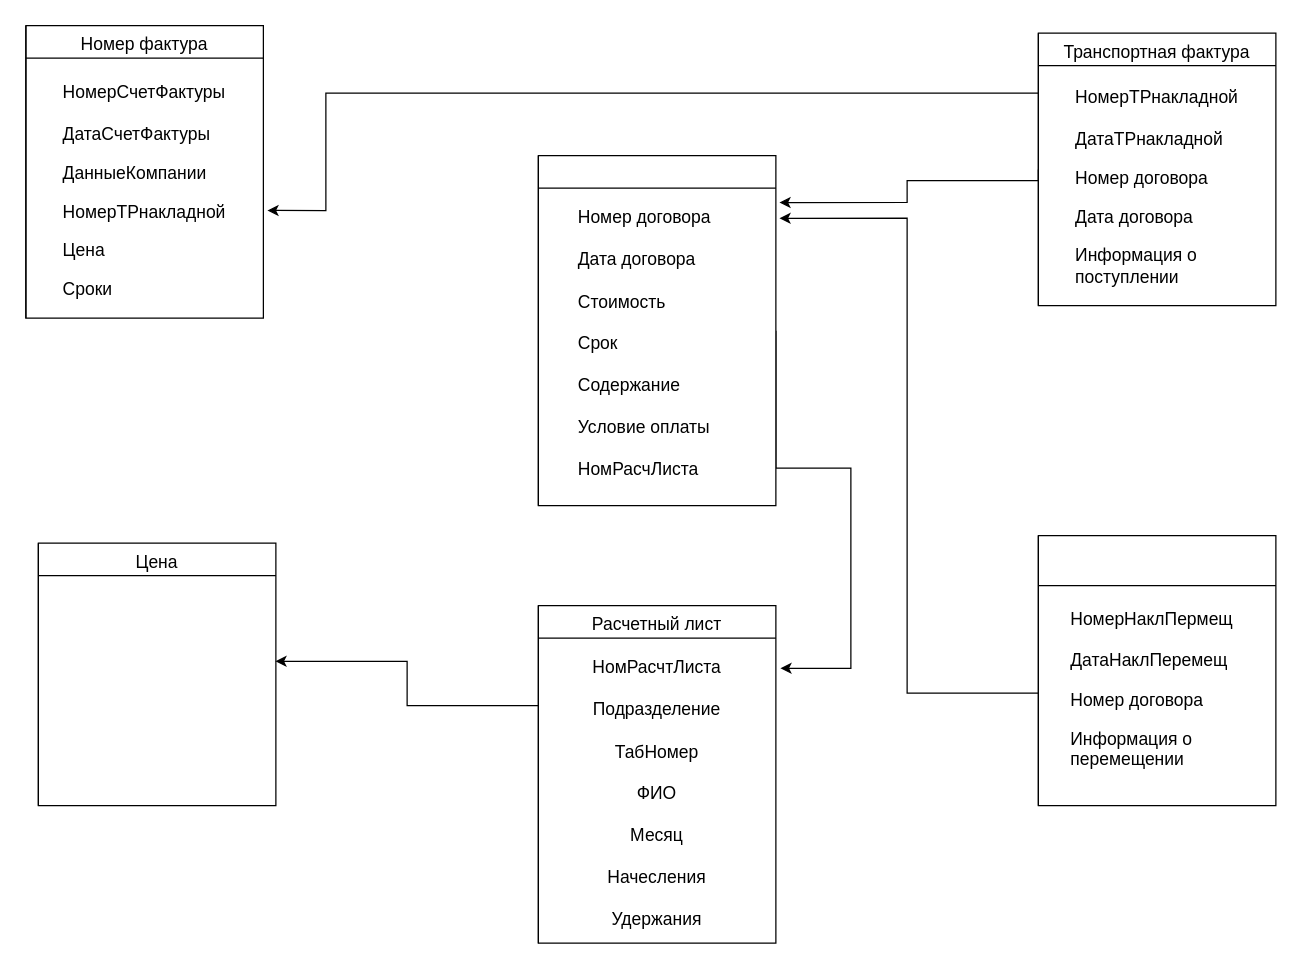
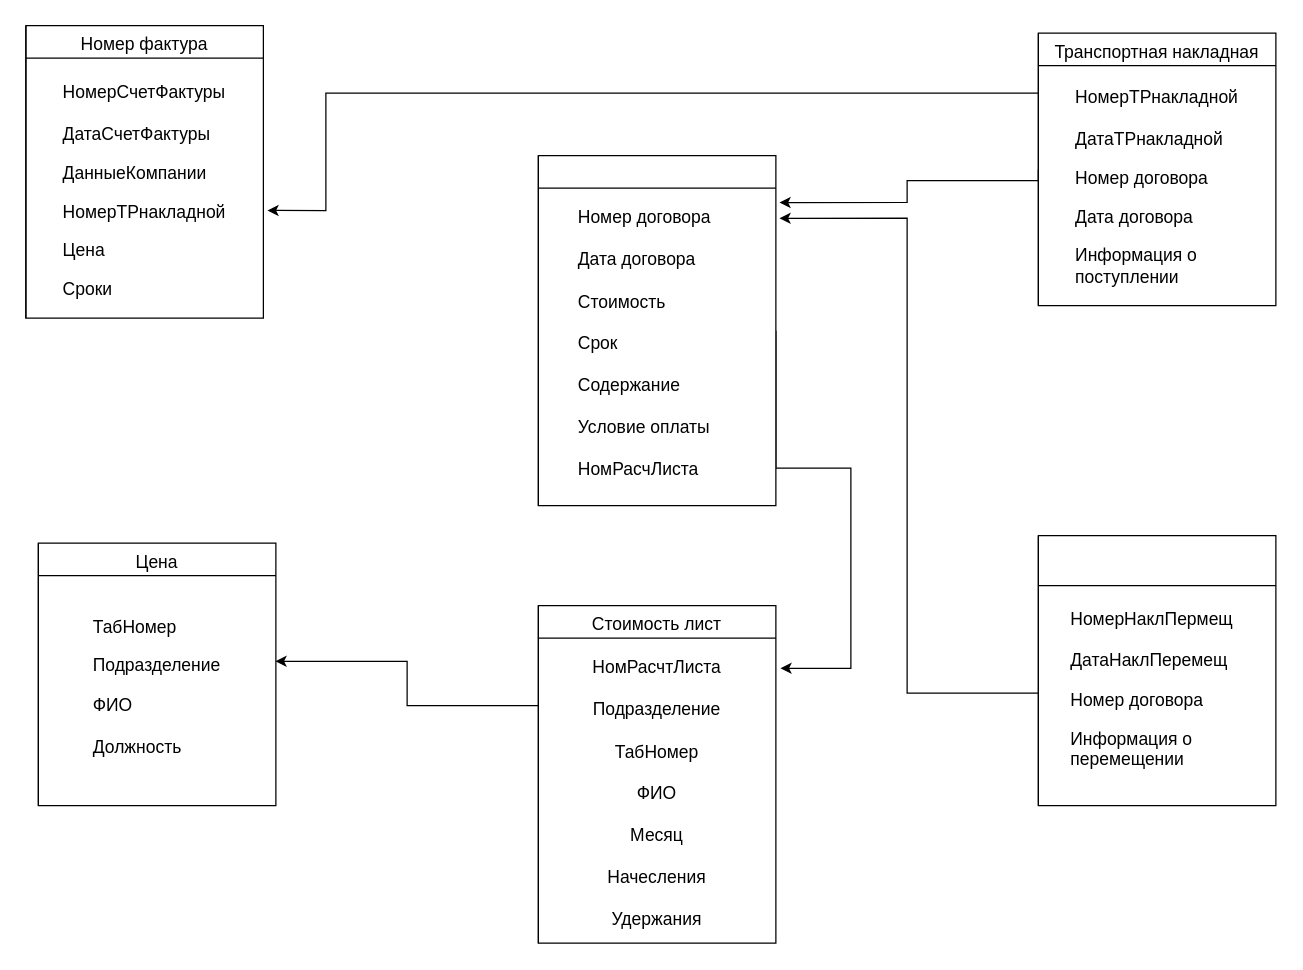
node "Транспортная фактура": label "Транспортная фактура" -> "Транспортная накладная"
node "Расчетный лист": label "Расчетный лист" -> "Стоимость лист"
node "ТабНомер Подразделение ФИО Должность": added
